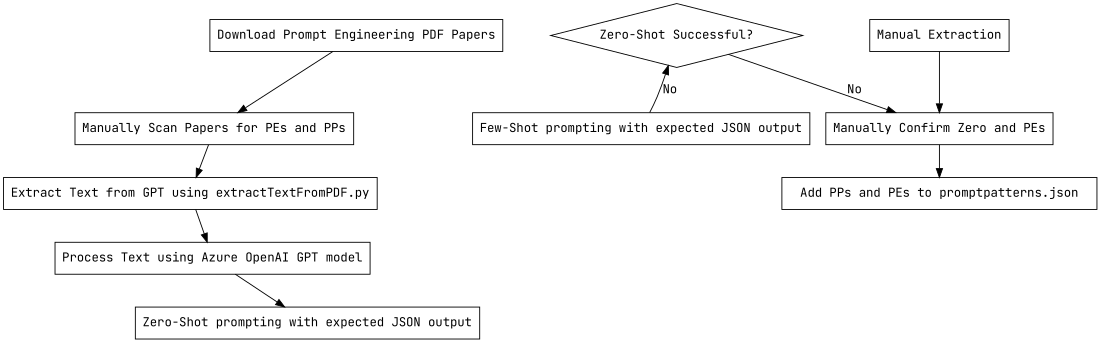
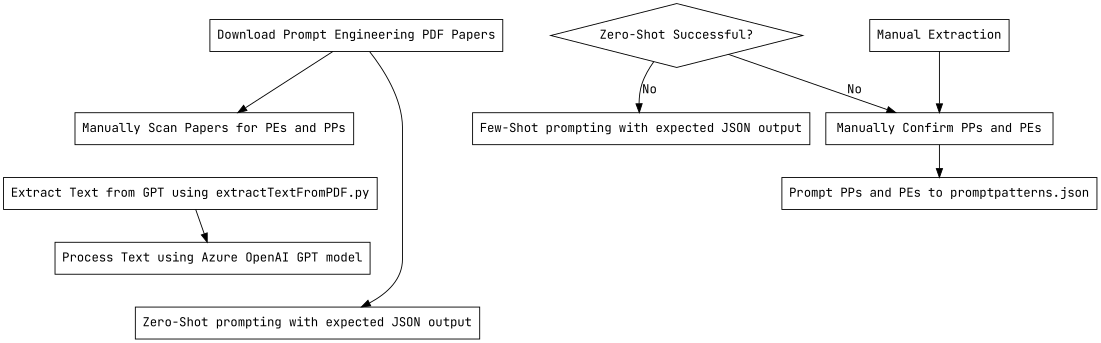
edge "Few-Shot prompting with expected JSON output" -> "Zero-Shot Successful?": reversed
node "Manually Confirm Zero and PEs": label "Manually Confirm Zero and PEs" -> "Manually Confirm PPs and PEs"
edge "Manually Scan Papers for PEs and PPs" -> "Extract Text from GPT using extractTextFromPDF.py": removed
node "Add PPs and PEs to promptpatterns.json": label "Add PPs and PEs to promptpatterns.json" -> "Prompt PPs and PEs to promptpatterns.json"
edge "Process Text using Azure OpenAI GPT model" -> "Zero-Shot prompting with expected JSON output": now "Download Prompt Engineering PDF Papers" -> "Zero-Shot prompting with expected JSON output"
